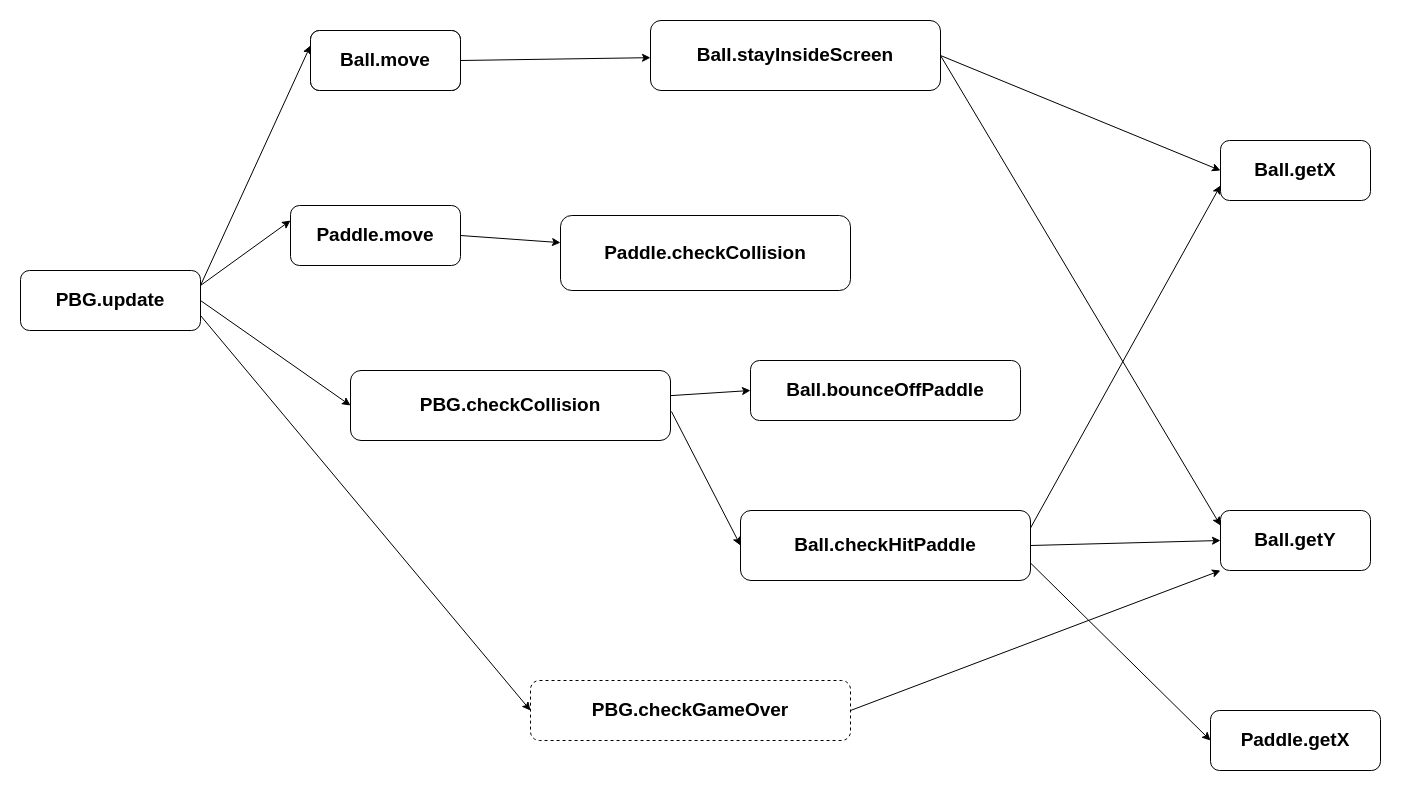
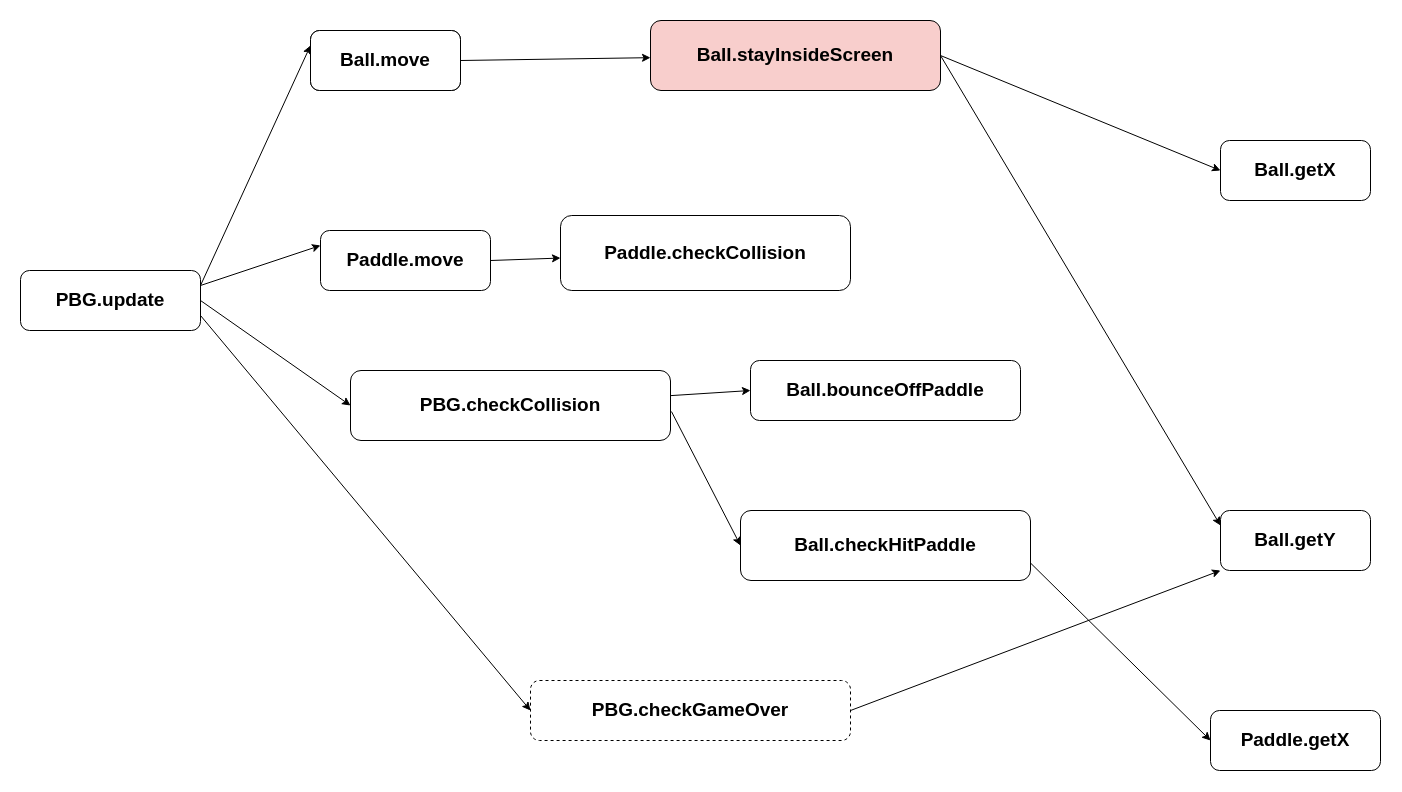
node "Ball.stayInsideScreen": fillcolor #ffffff -> #f8cecc
node "Paddle.move": moved (376, 236) -> (406, 261)
edge "Ball.checkHitPaddle" -> "Ball.getX": removed
edge "Ball.checkHitPaddle" -> "Ball.getY": removed
